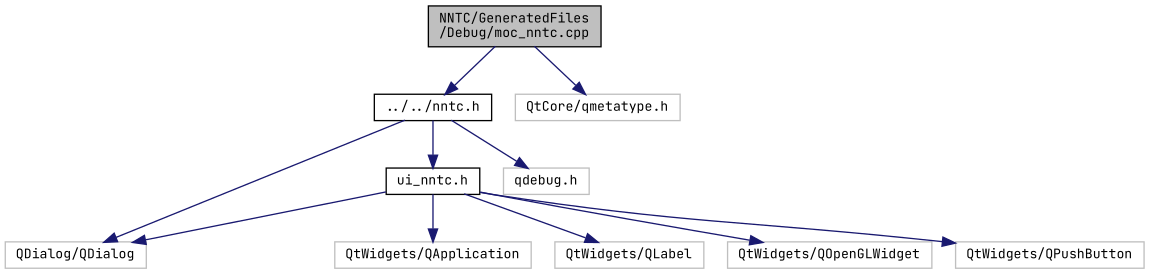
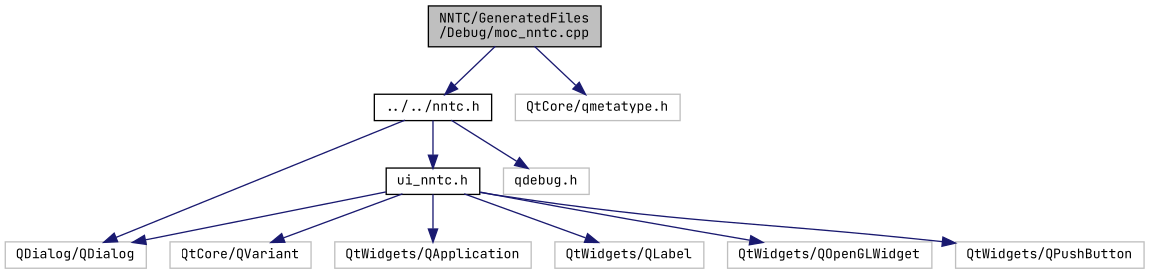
node "QtCore/QVariant": added
